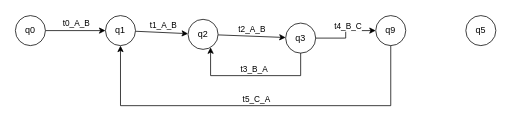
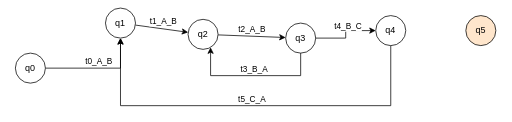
node "q0": moved (30, 30) -> (30, 68)
node "q1": moved (120, 30) -> (120, 23)
node "q9": label "q9" -> "q4"
node "q5": fillcolor #ffffff -> #ffe6cc
